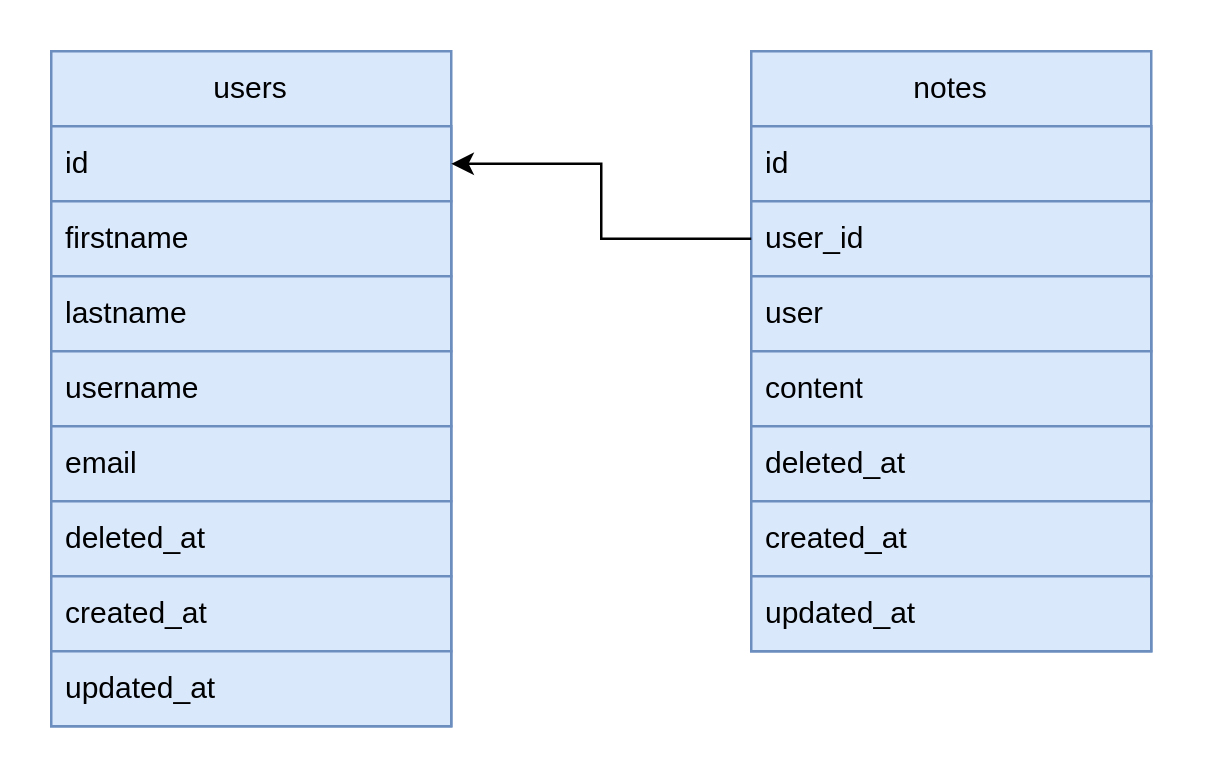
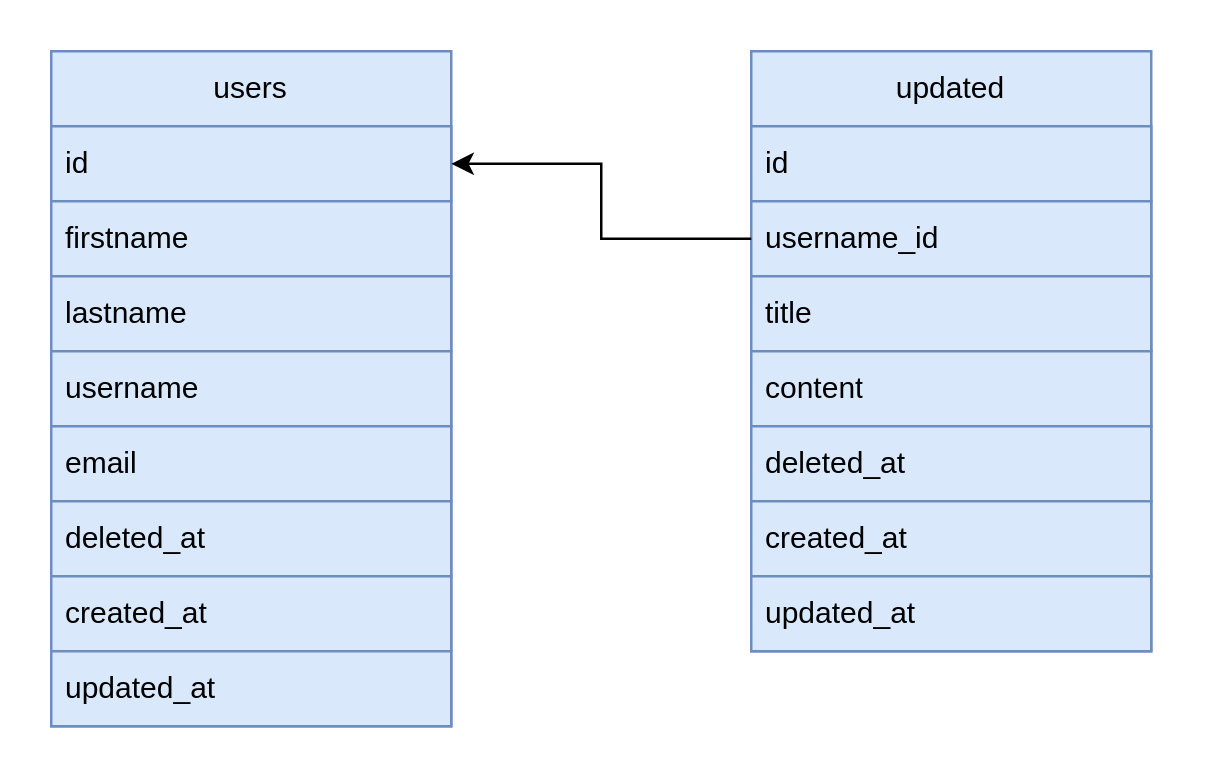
node "notes": label "notes" -> "updated"
node "user_id": label "user_id" -> "username_id"
node "user": label "user" -> "title"
